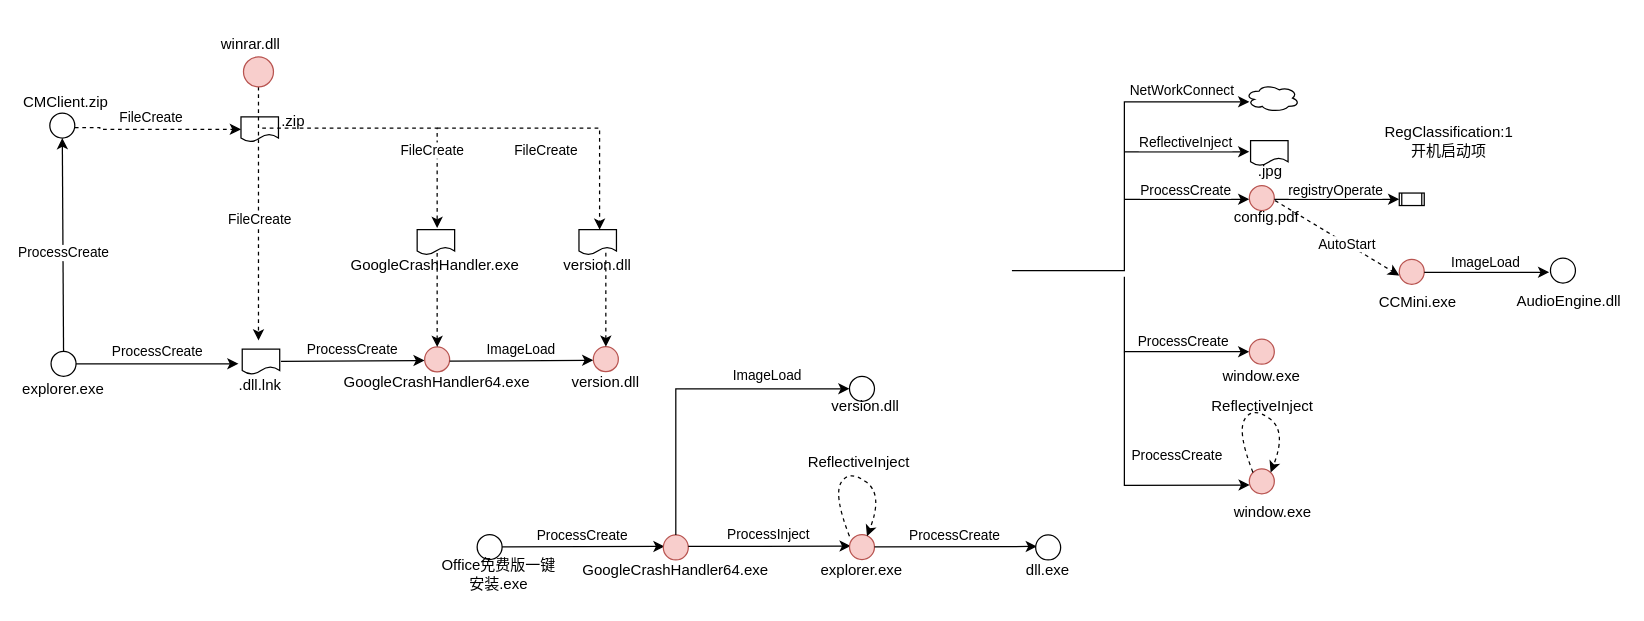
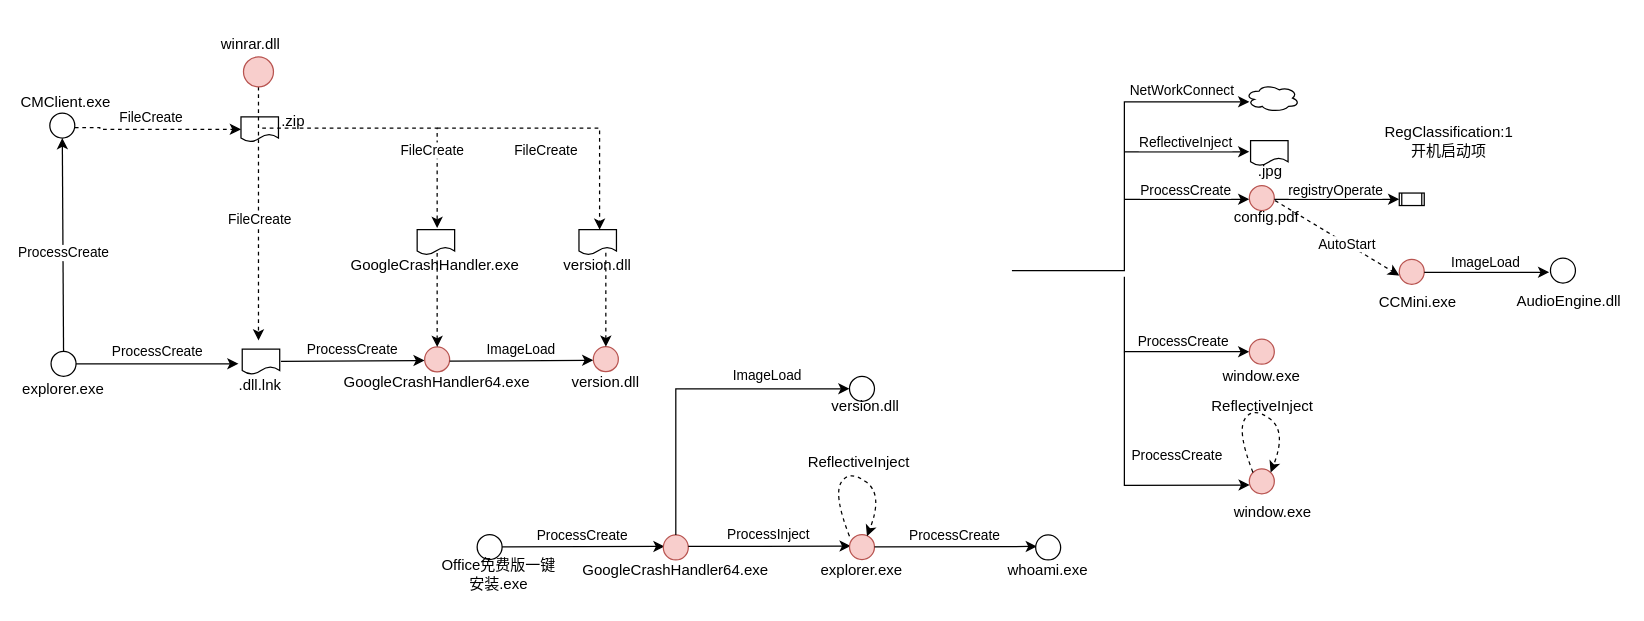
node "CMClient.zip": label "CMClient.zip" -> "CMClient.exe"
node "dll.exe": label "dll.exe" -> "whoami.exe"
